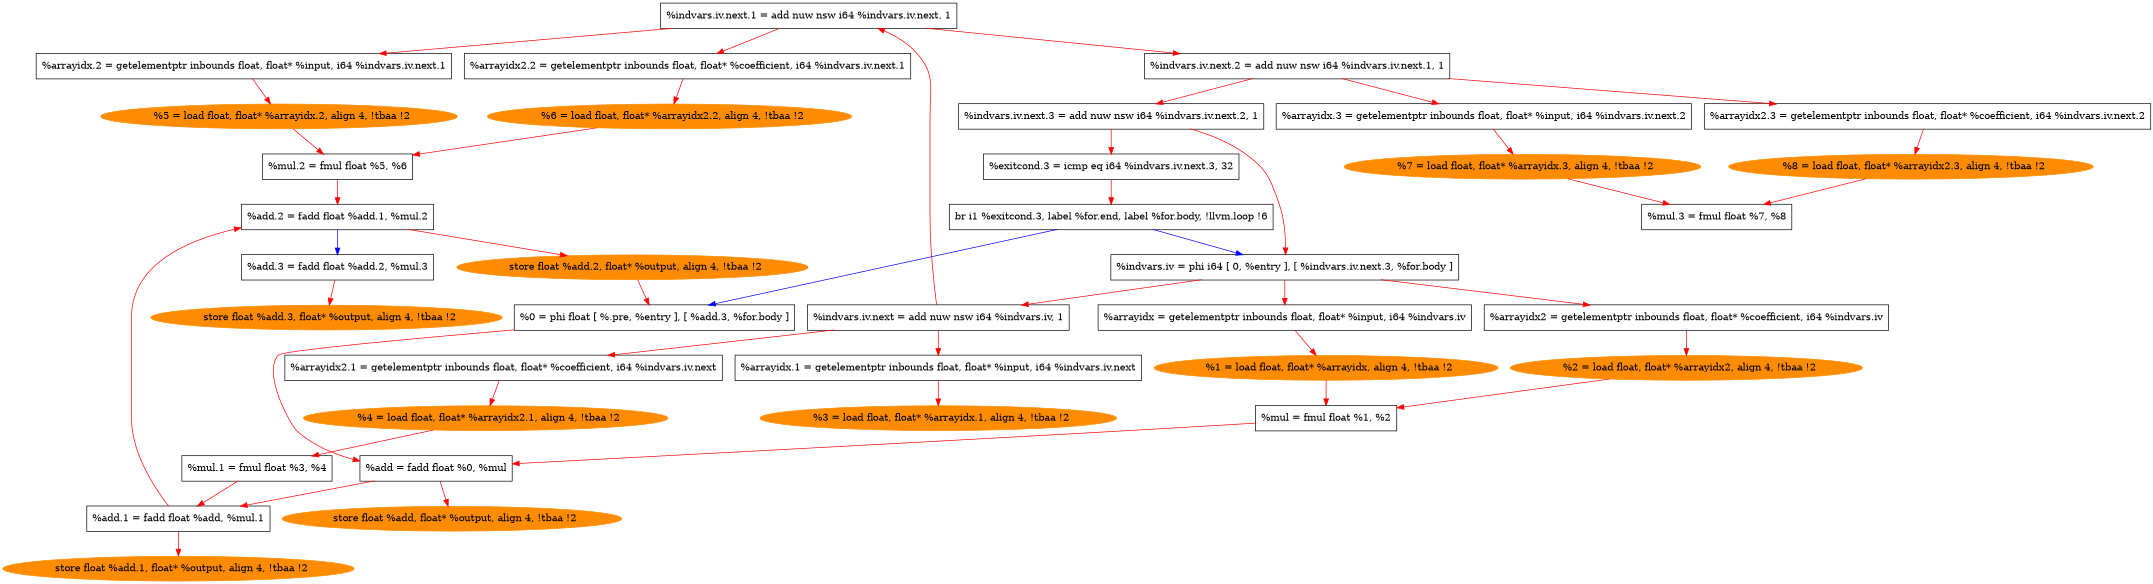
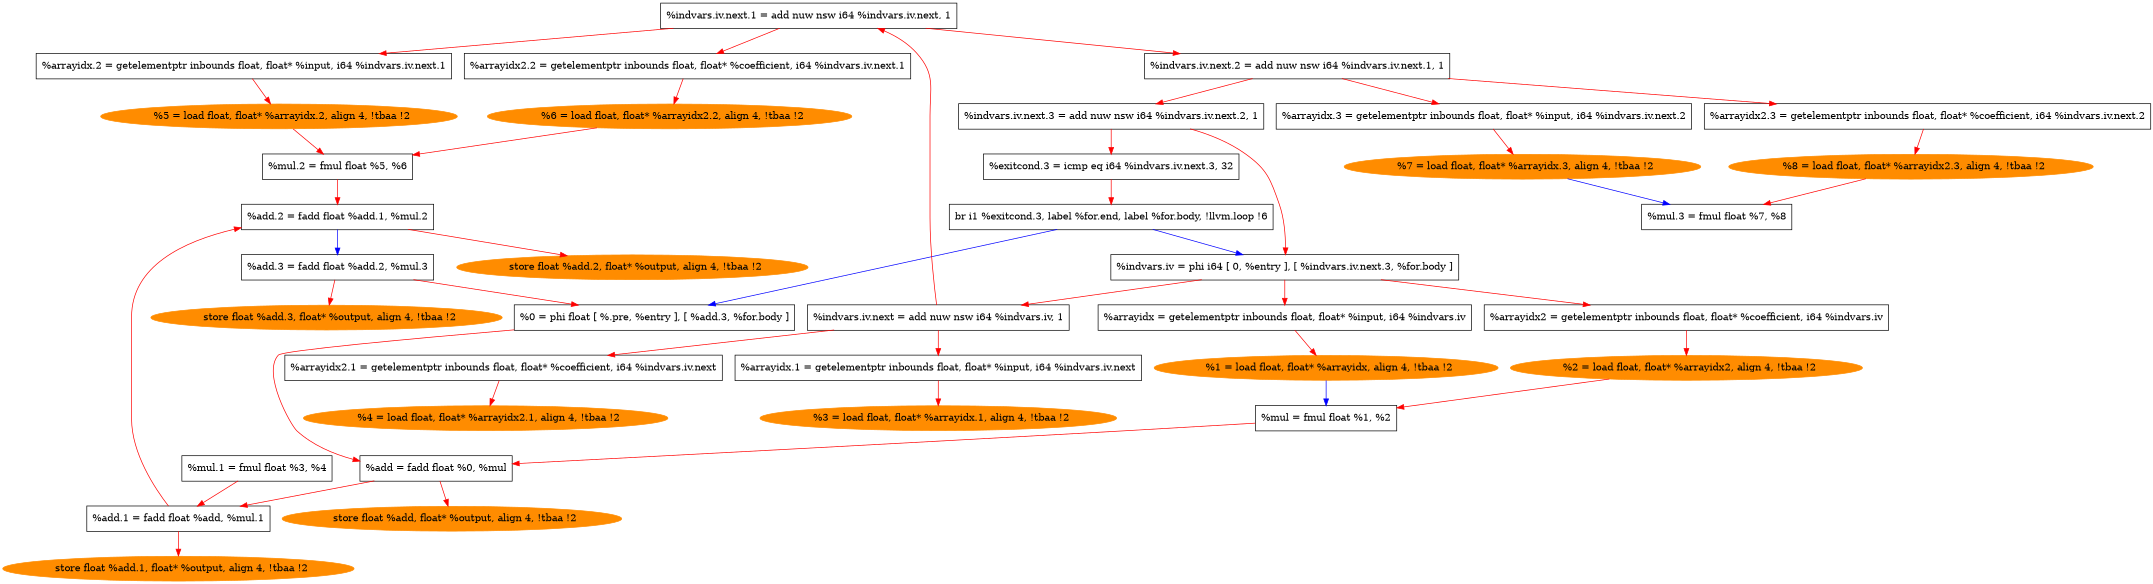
edge "%7 = load float, float* %arrayidx.3, align 4, !tbaa !2" -> "%mul.3 = fmul float %7, %8": color red -> blue
edge "store float %add.2, float* %output, align 4, !tbaa !2" -> "%0 = phi float [ %.pre, %entry ], [ %add.3, %for.body ]": now "%add.3 = fadd float %add.2, %mul.3" -> "%0 = phi float [ %.pre, %entry ], [ %add.3, %for.body ]"
edge "%1 = load float, float* %arrayidx, align 4, !tbaa !2" -> "%mul = fmul float %1, %2": color red -> blue
edge "%4 = load float, float* %arrayidx2.1, align 4, !tbaa !2" -> "%mul.1 = fmul float %3, %4": removed
